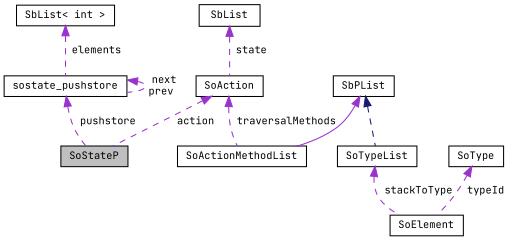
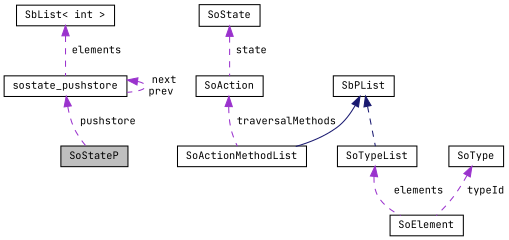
node "SbList": label "SbList" -> "SoState"
edge "SoStateP" -> "SoAction": removed, label "action"
edge "SoActionMethodList" -> "SbPList": color darkorchid3 -> midnightblue
edge "SoElement" -> "SoTypeList": label " stackToType" -> " elements"
